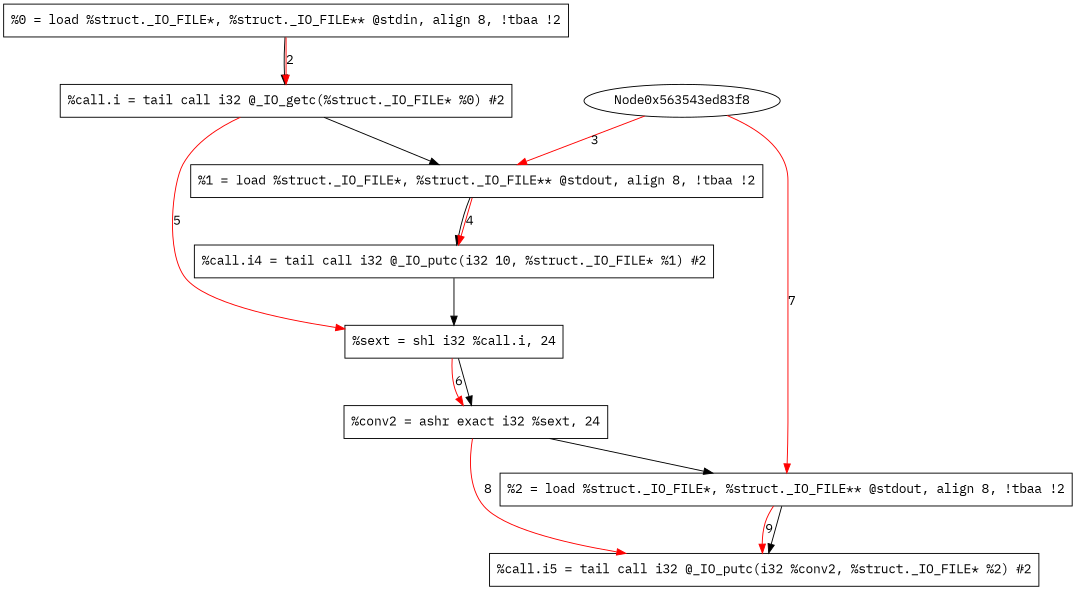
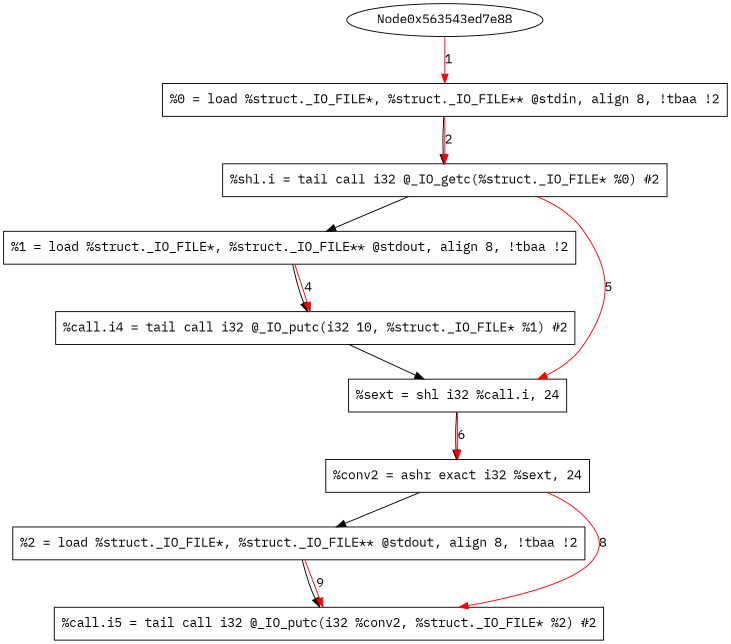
node "Node0x563543ed7e88": added
node "%call.i = tail call i32 @_IO_getc(%struct._IO_FILE* %0) #2": label "%call.i = tail call i32 @_IO_getc(%struct._IO_FILE* %0) #2" -> "%shl.i = tail call i32 @_IO_getc(%struct._IO_FILE* %0) #2"
node "Node0x563543ed83f8": removed
